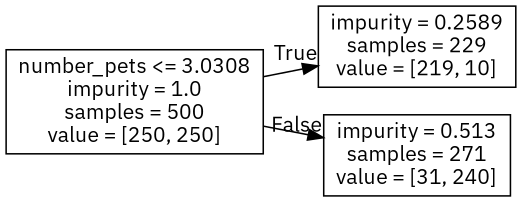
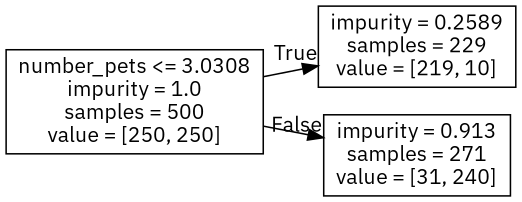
node "impurity = 0.513 samples = 271 value = [31, 240]": label "impurity = 0.513 samples = 271 value = [31, 240]" -> "impurity = 0.913 samples = 271 value = [31, 240]"
